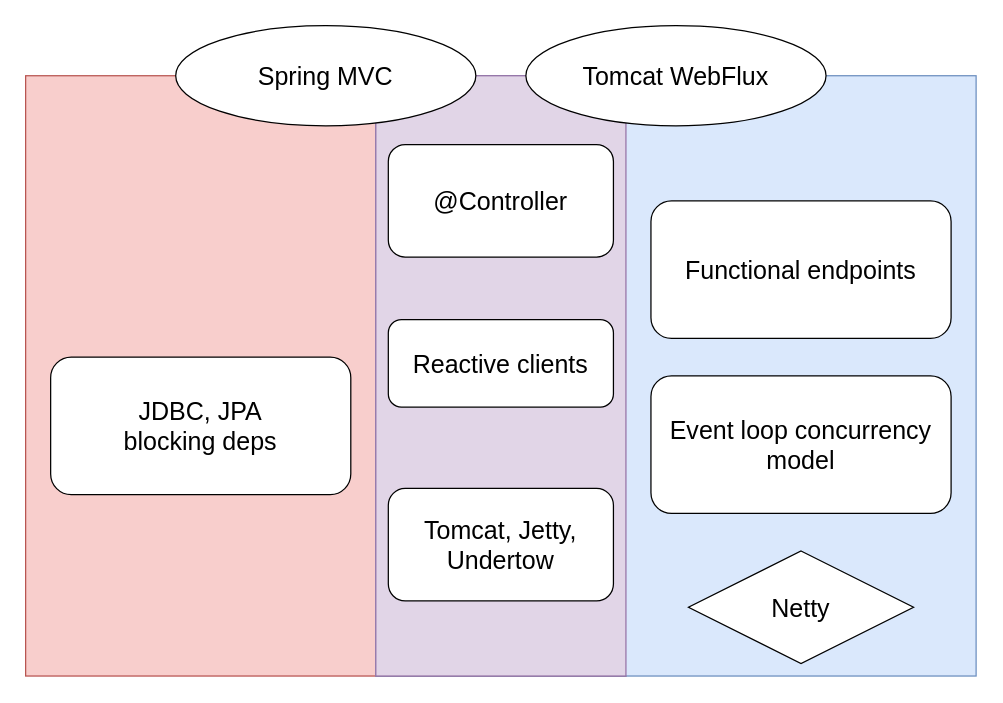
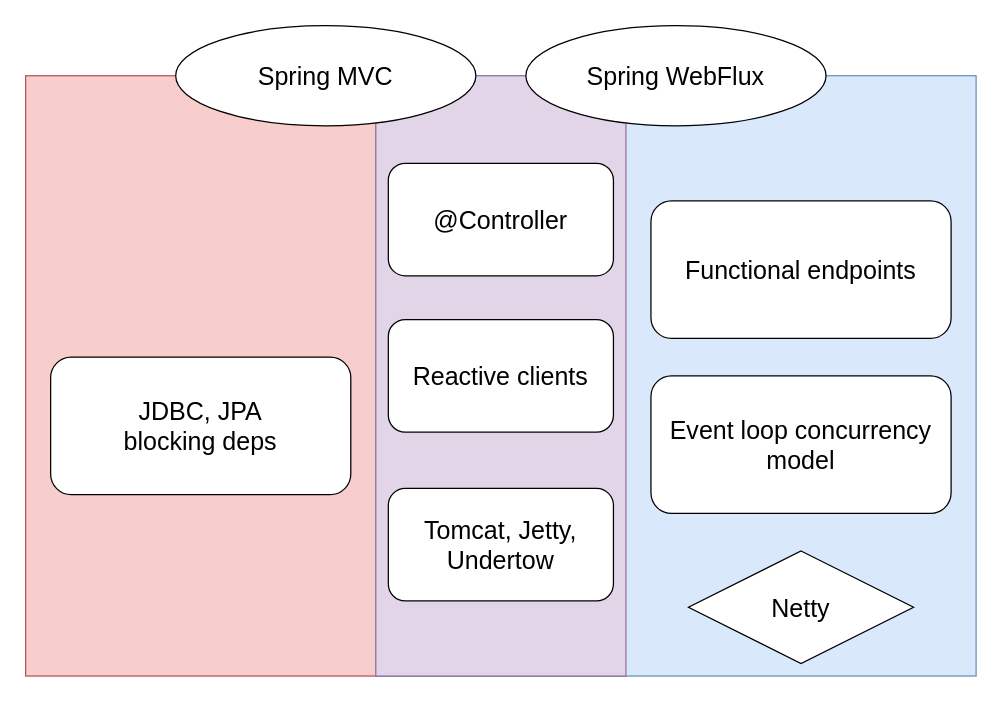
node "Tomcat WebFlux": label "Tomcat WebFlux" -> "Spring WebFlux"
node "@Controller": moved (501, 201) -> (501, 219)
node "Reactive clients": size 225x88 -> 225x113
